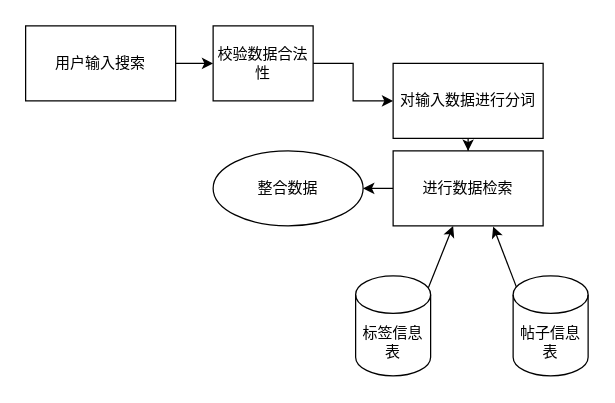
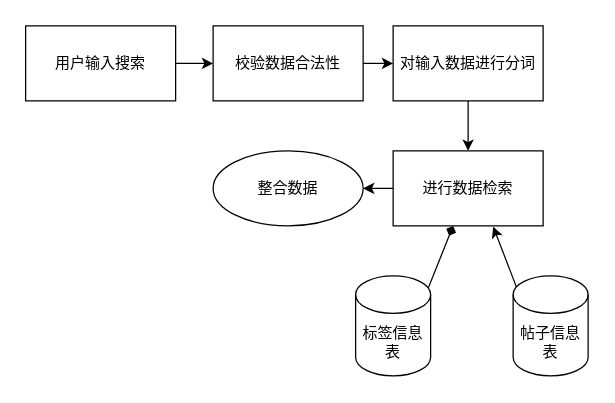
node "校验数据合法性": size 100x75 -> 150x75
node "对输入数据进行分词": moved (468, 101) -> (468, 63)
edge "标签信息表" -> "进行数据检索": arrowhead classic -> diamond
